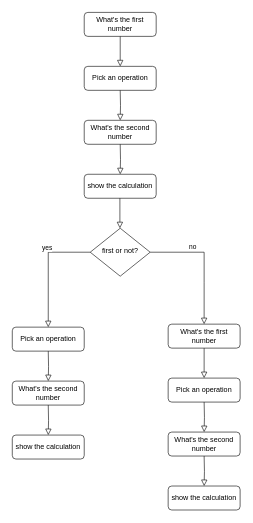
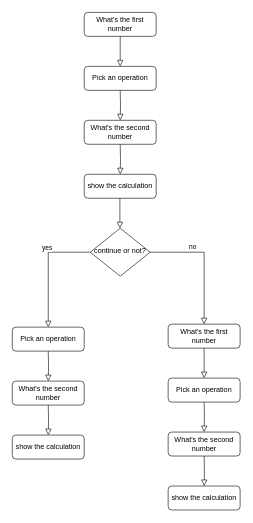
node "first or not?": label "first or not?" -> "continue or not?"
